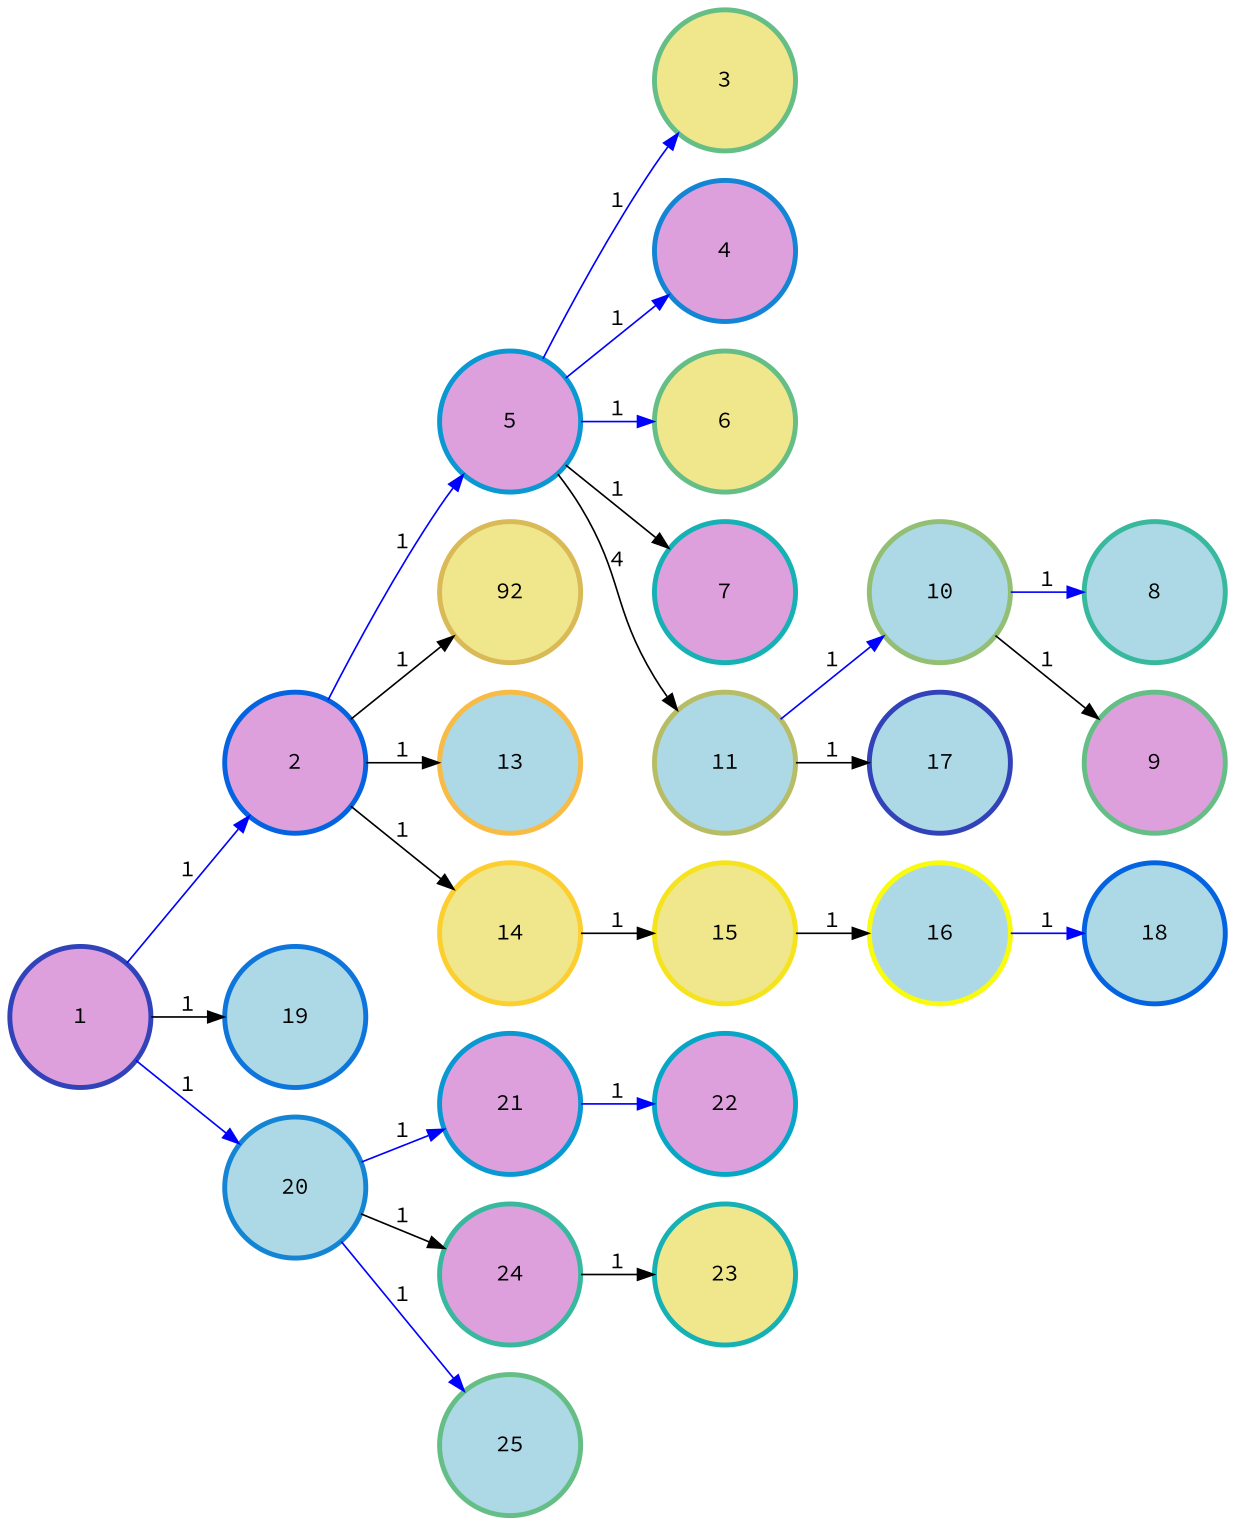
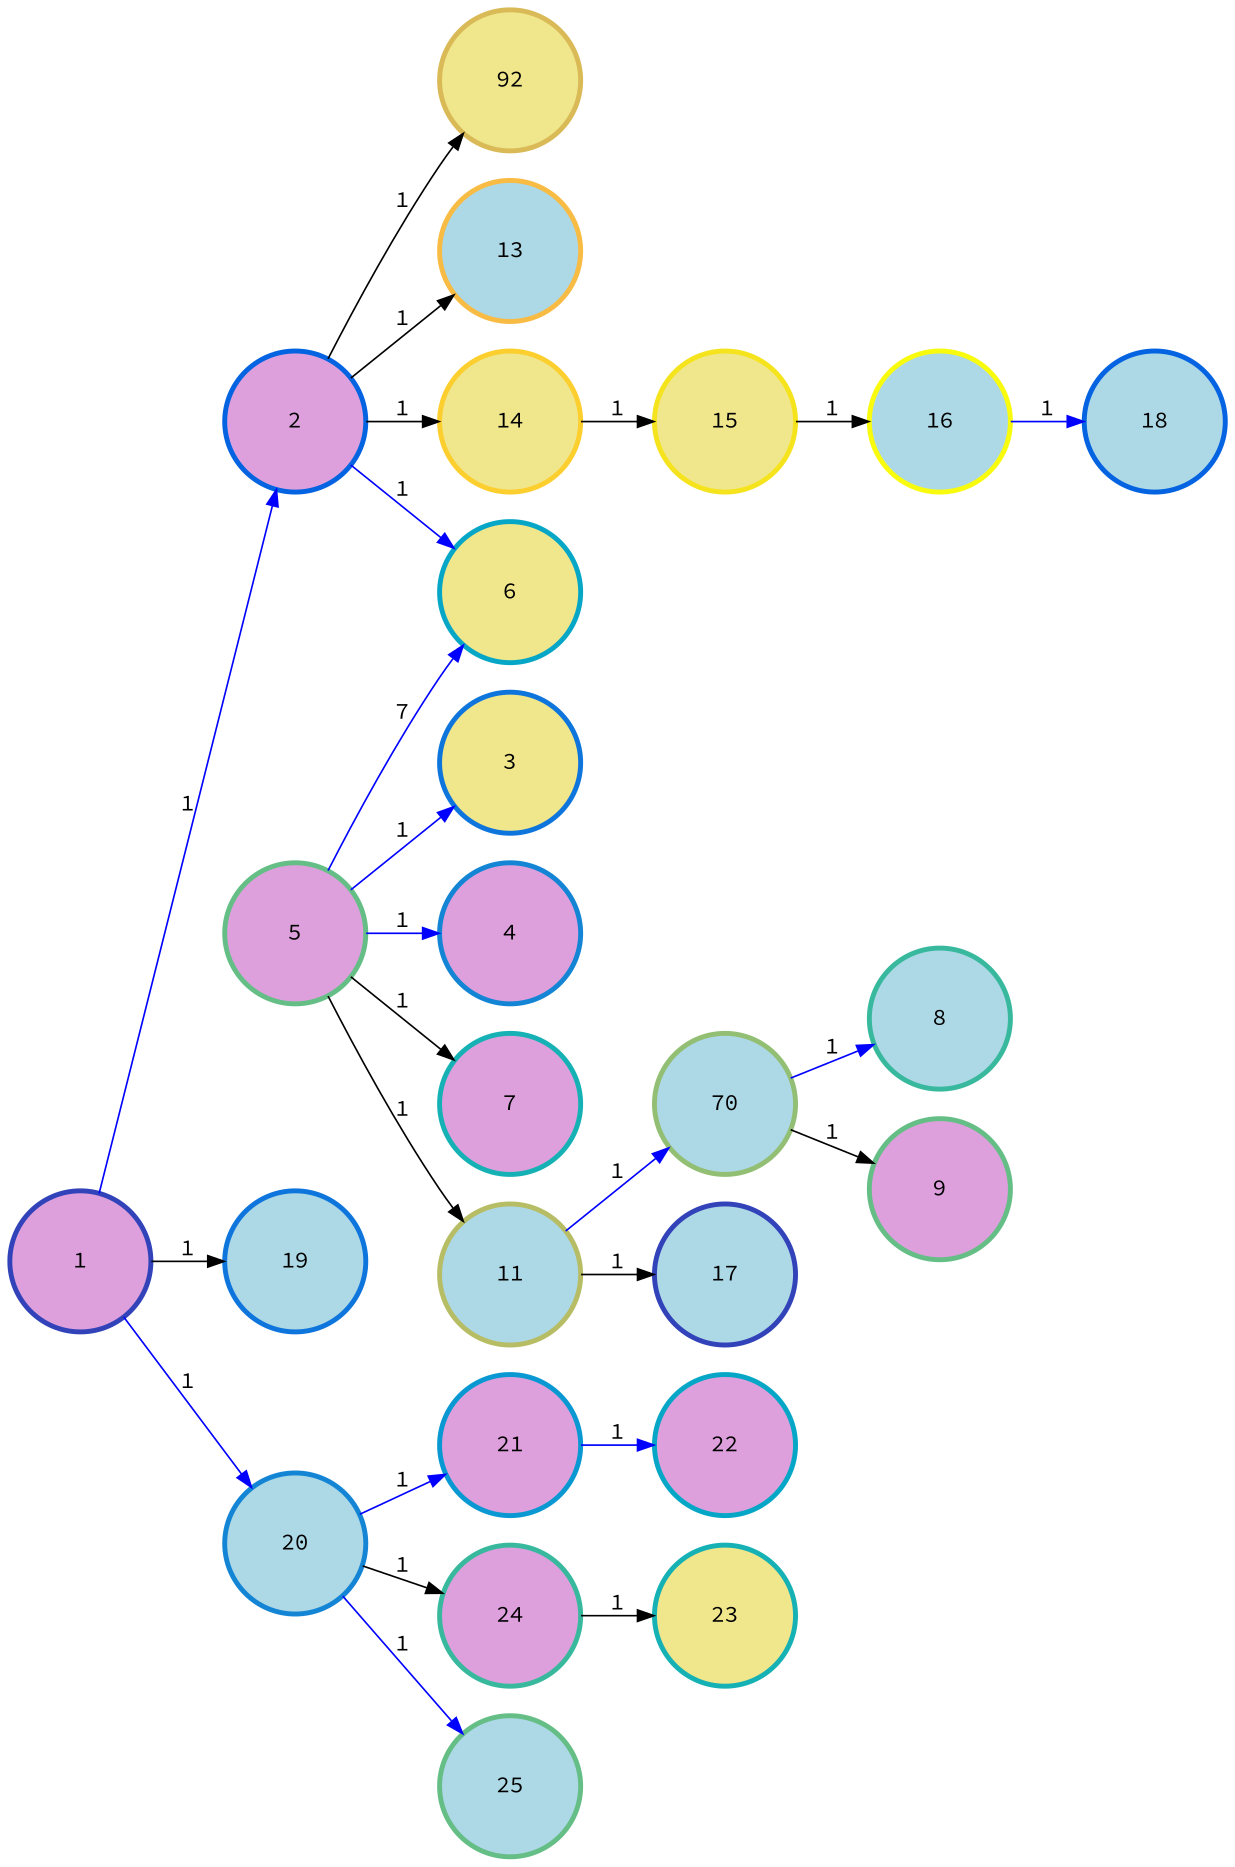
node "3": color #65be86 -> #0d75dc
edge "5" -> "6": label "1" -> "7"
node "5": color #0998d1 -> #65be86
node "6": color #65be86 -> #06a7c6
edge "5" -> "11": label "4" -> "1"
edge "2" -> "5": now "2" -> "6"
node "10": label "10" -> "70"
